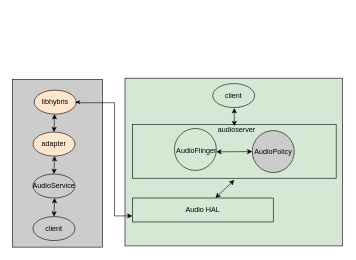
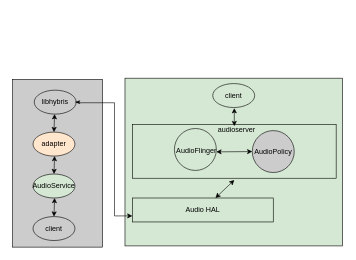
node "libhybris": fillcolor #ffe6cc -> #cccccc
node "AudioService": fillcolor #cccccc -> #d5e8d4
